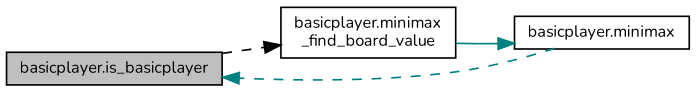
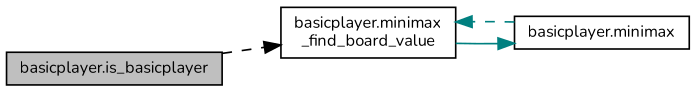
edge "basicplayer.minimax" -> "basicplayer.is_basicplayer": now "basicplayer.minimax" -> "basicplayer.minimax _find_board_value"
